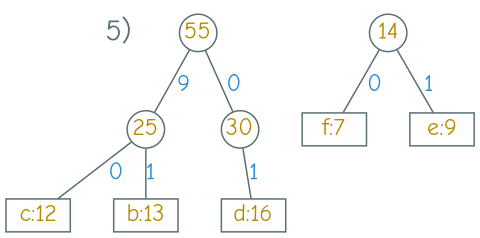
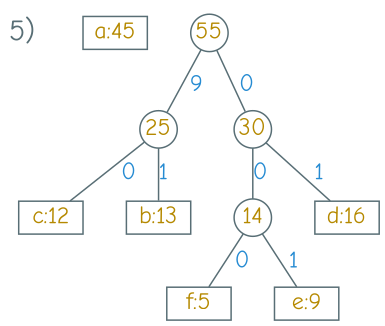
node "a:45": added
node "f:7": label "f:7" -> "f:5"
edge "30" -- "14": added, label "0"
